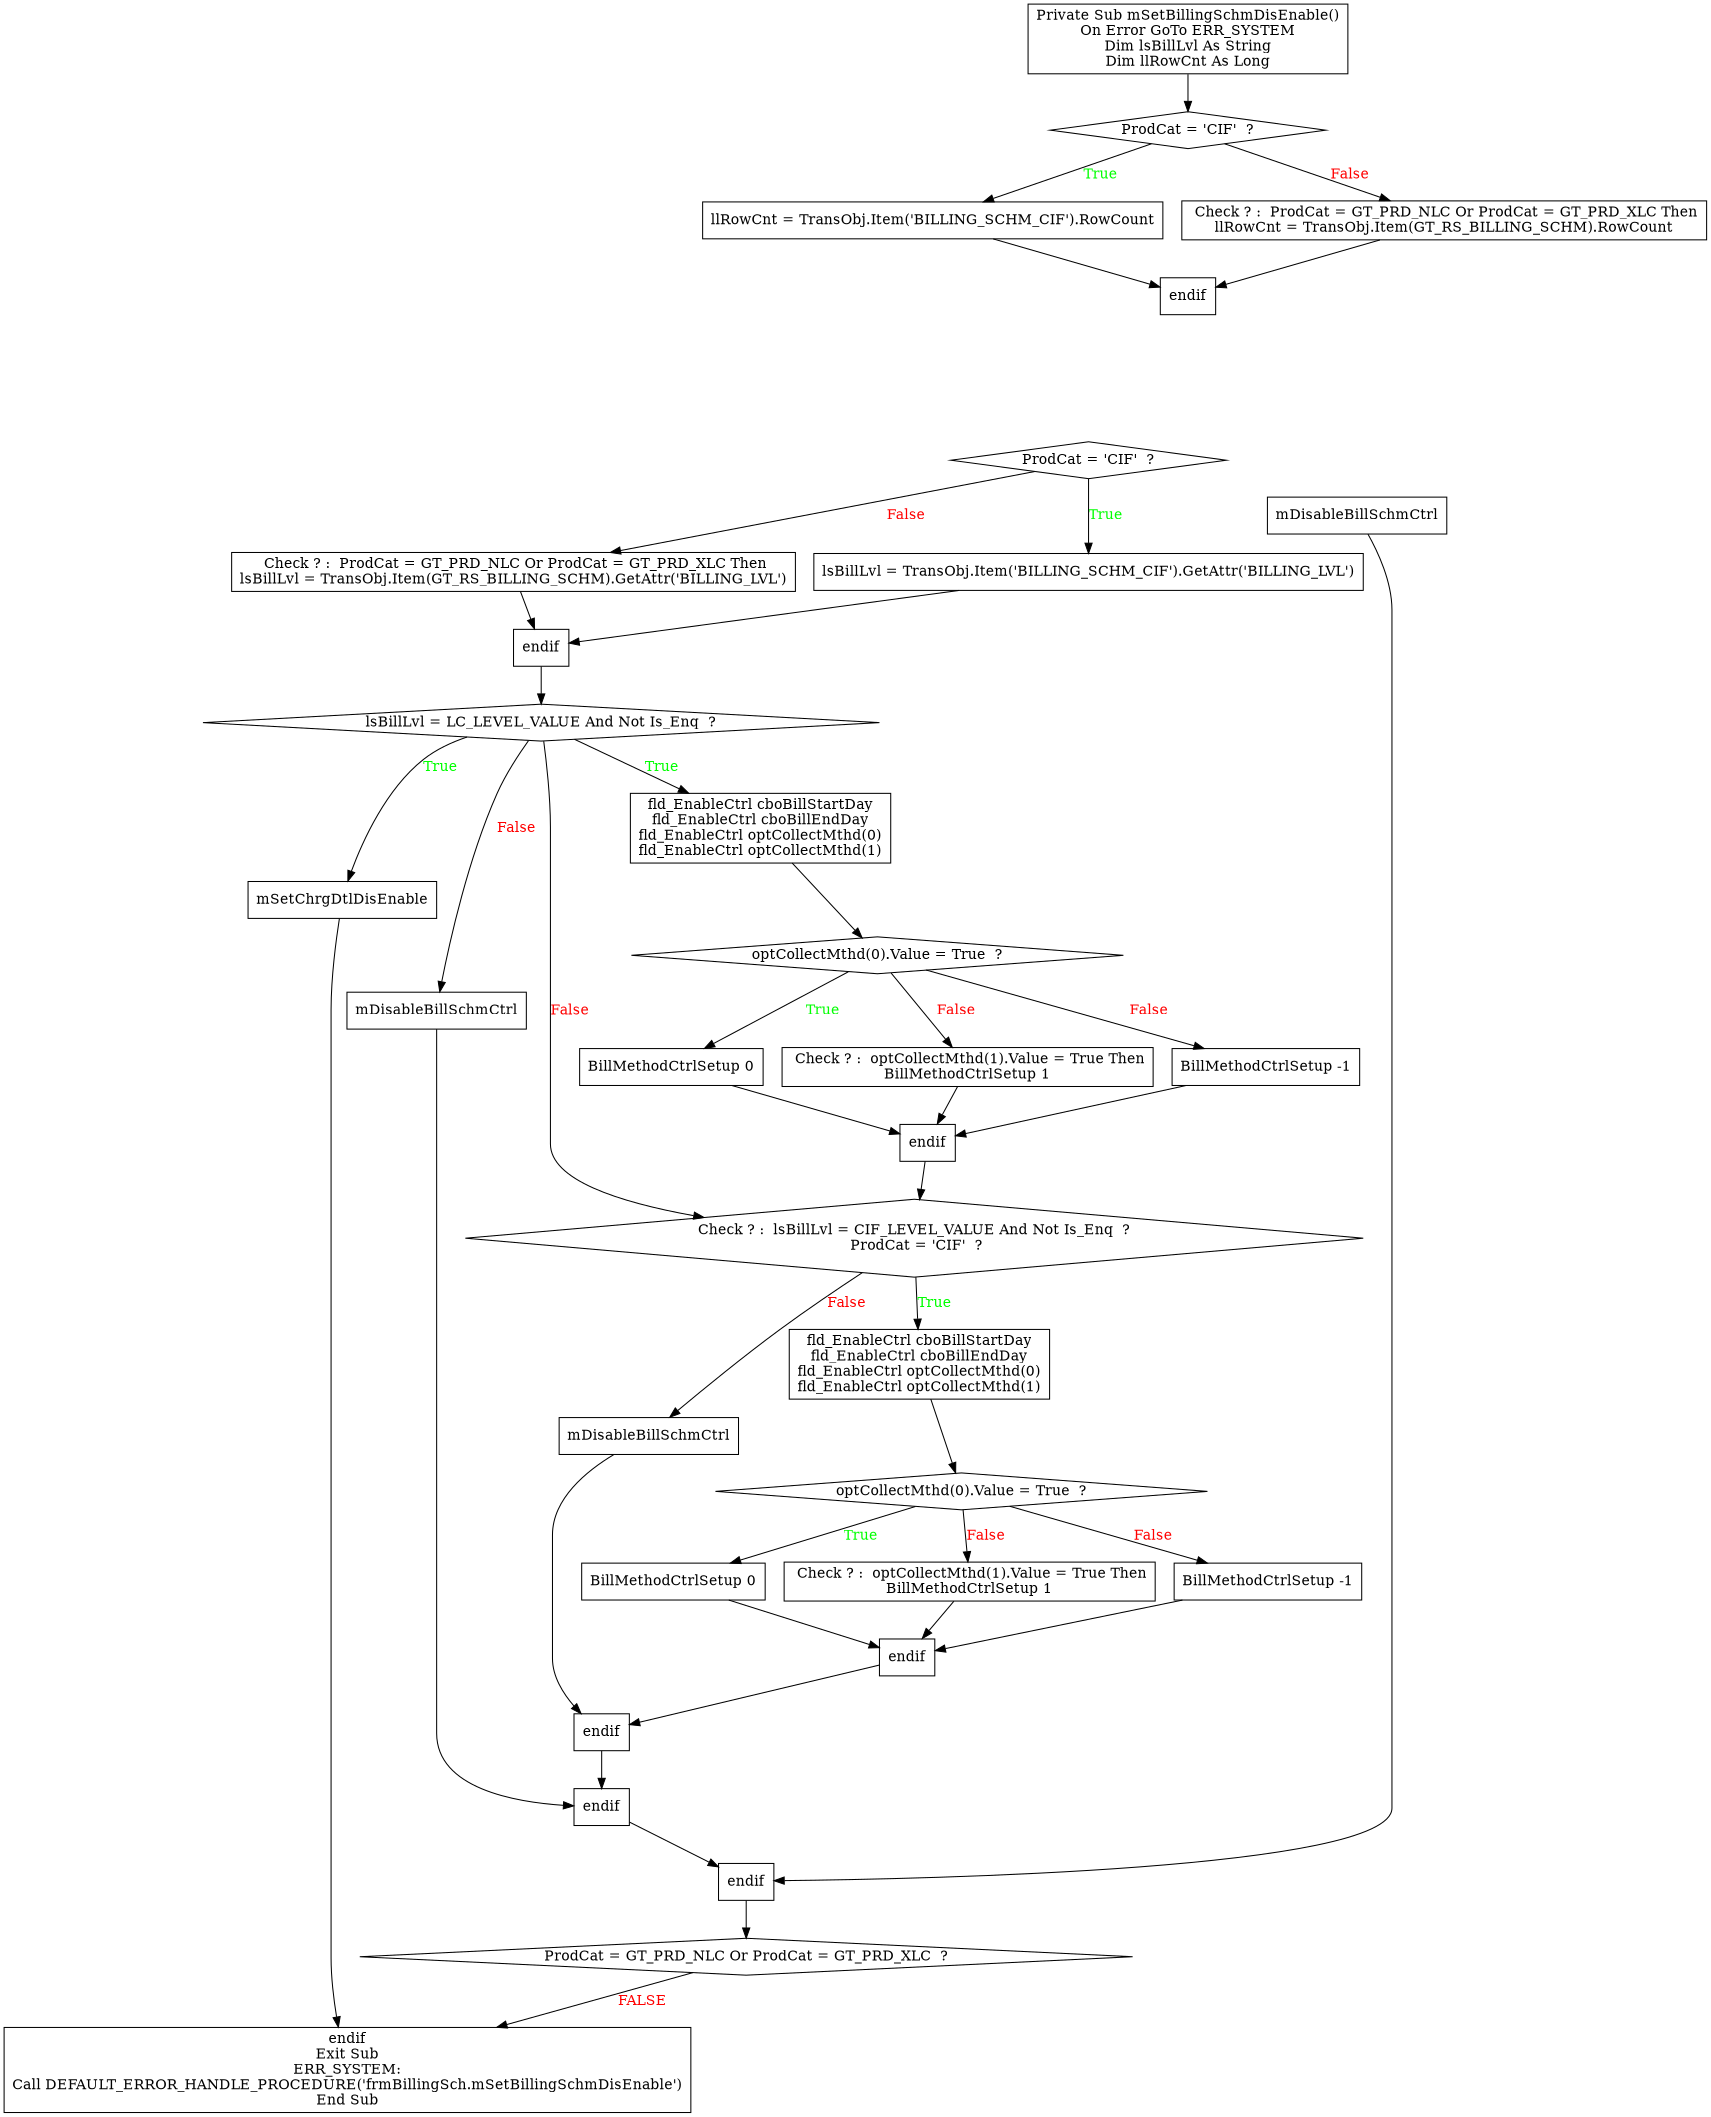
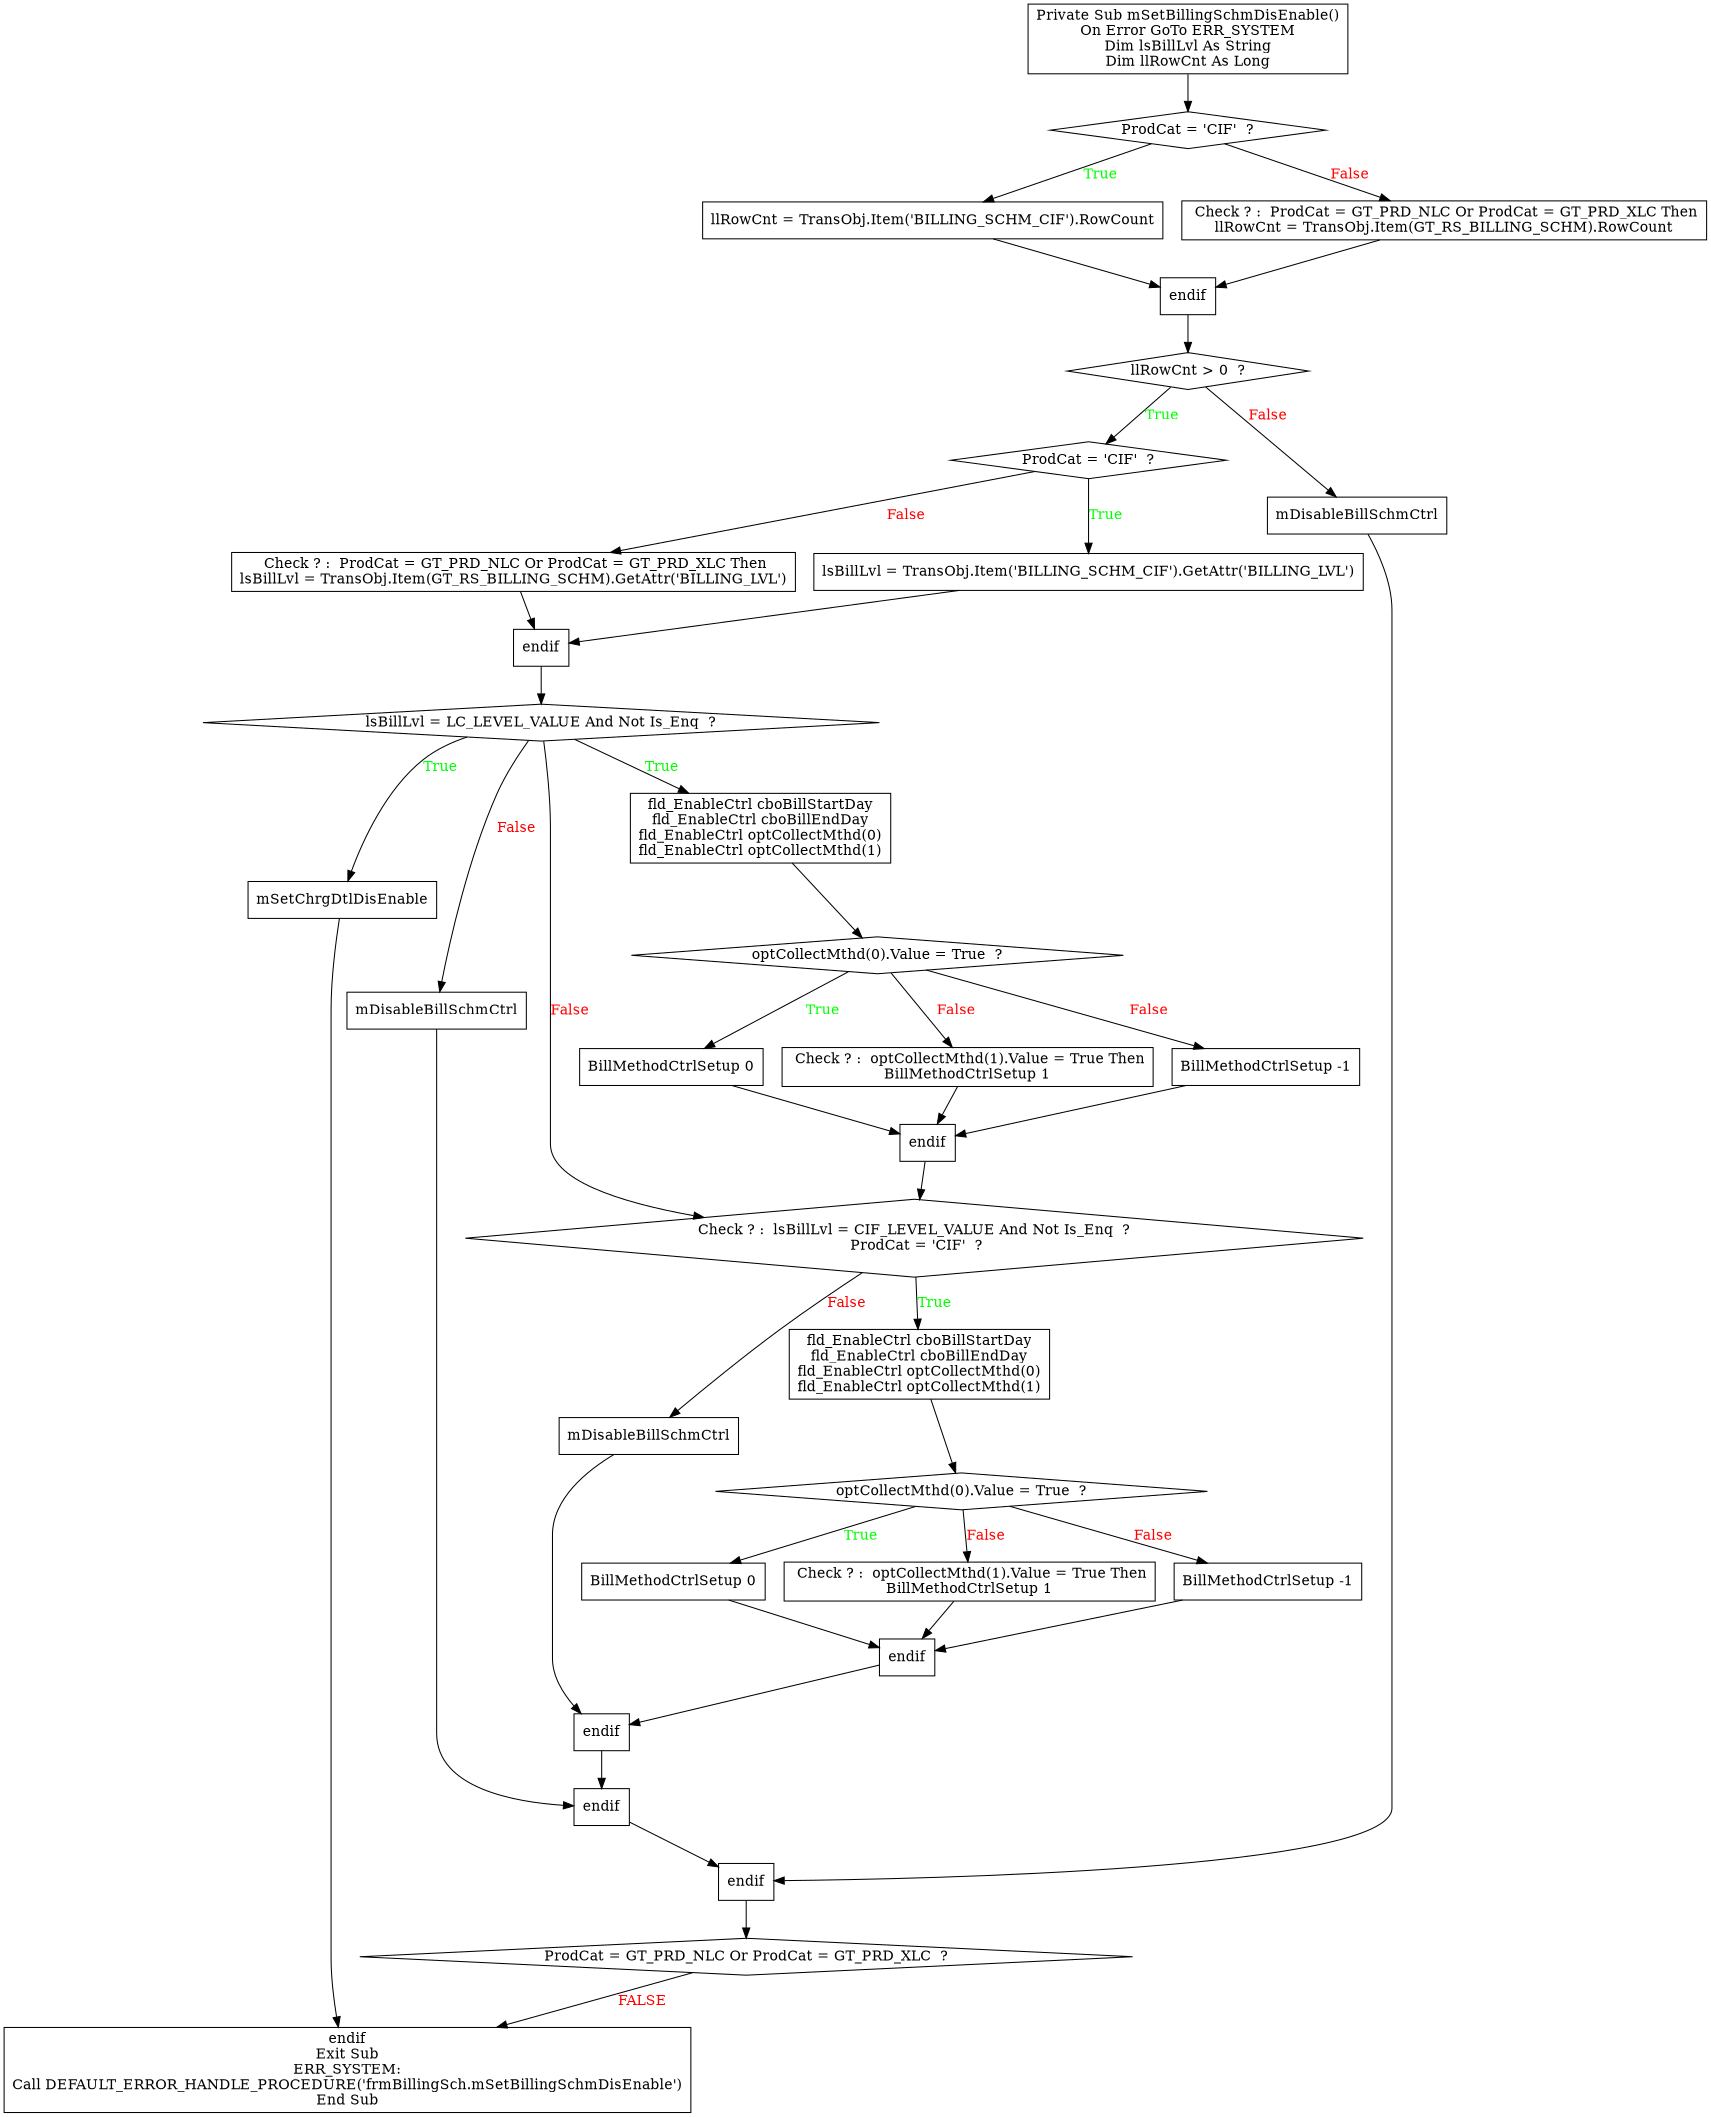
node "llRowCnt > 0  ?": added
